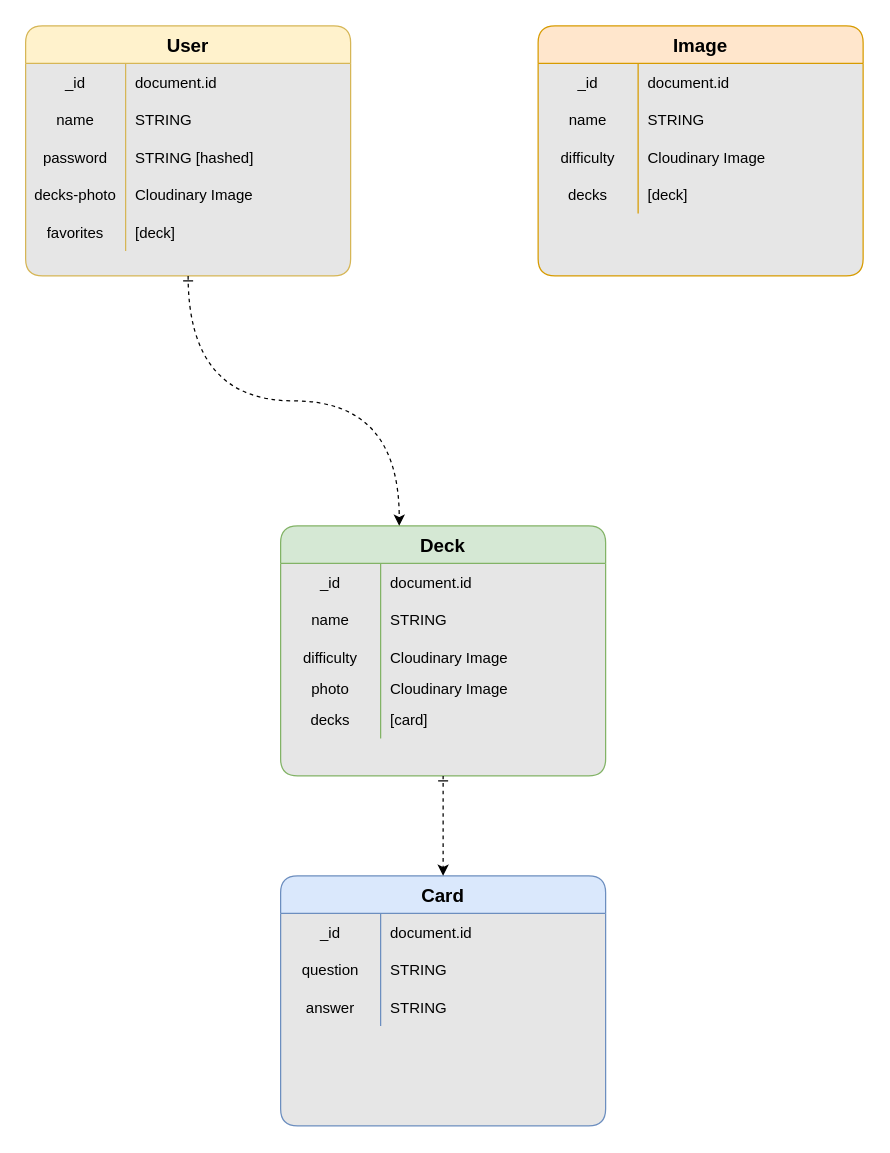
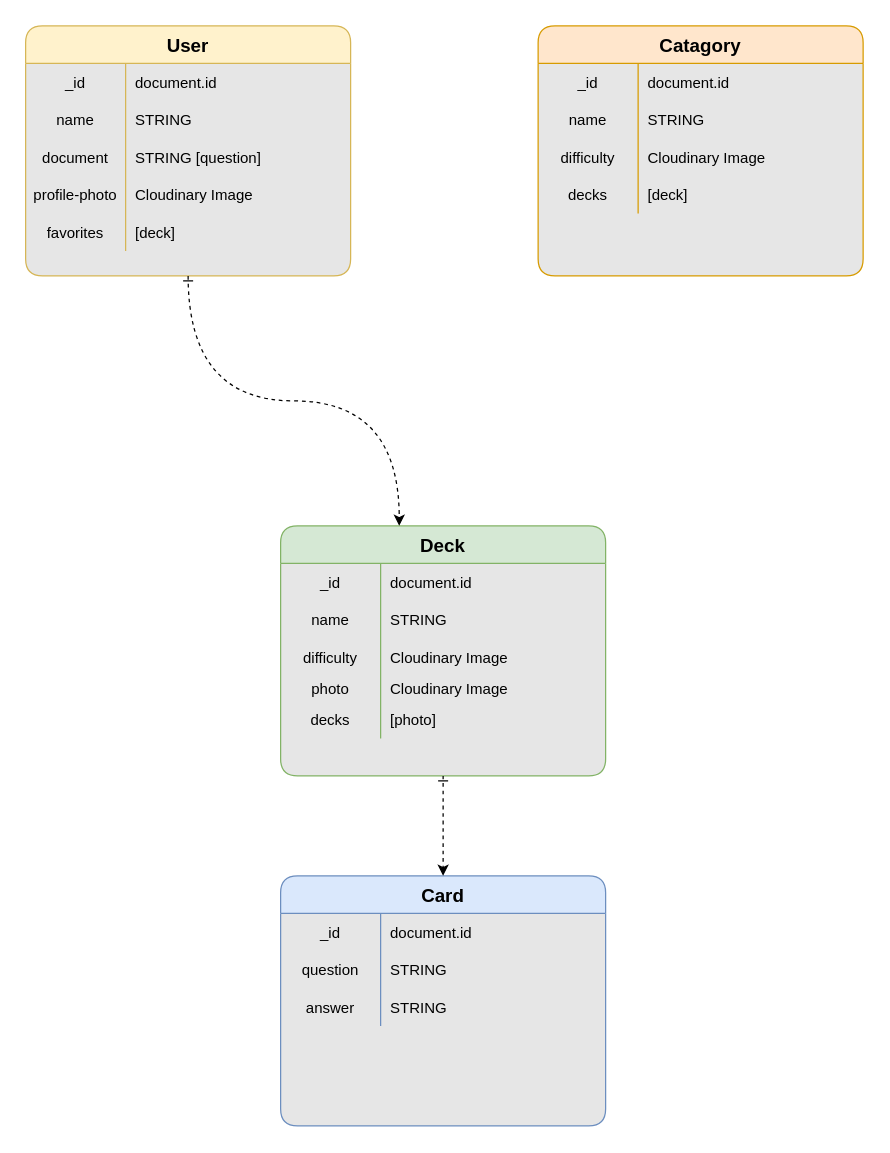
node "Image": label "Image" -> "Catagory"
node "password": label "password" -> "document"
node "STRING [hashed]": label "STRING [hashed]" -> "STRING [question]"
node "decks-photo": label "decks-photo" -> "profile-photo"
node "[card]": label "[card]" -> "[photo]"
